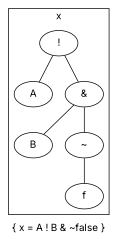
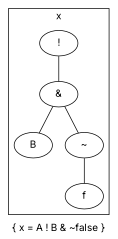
node "A": removed
